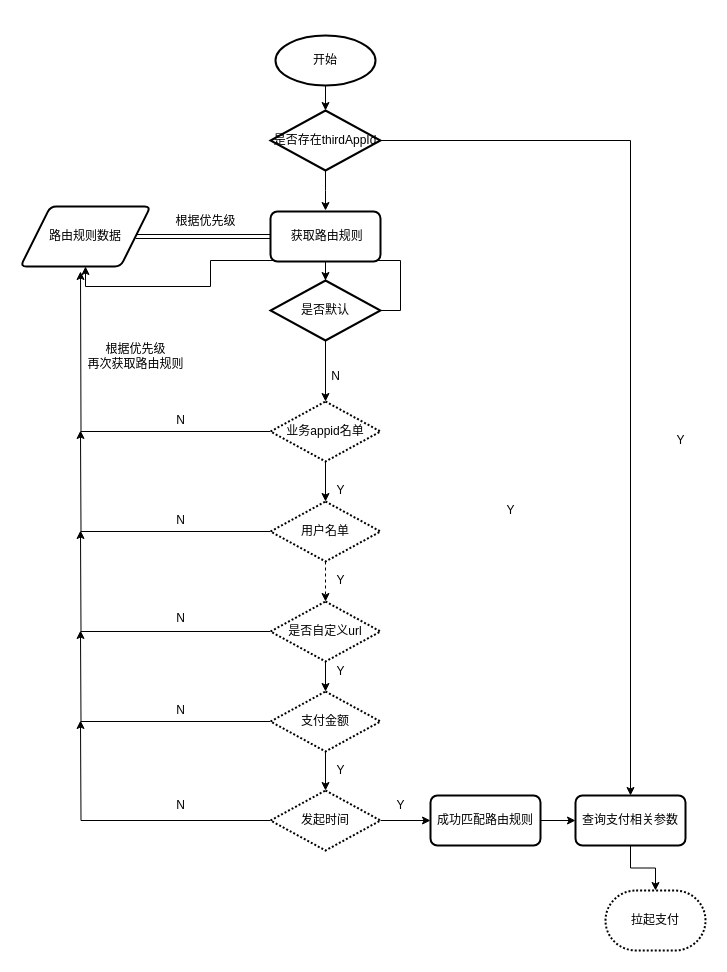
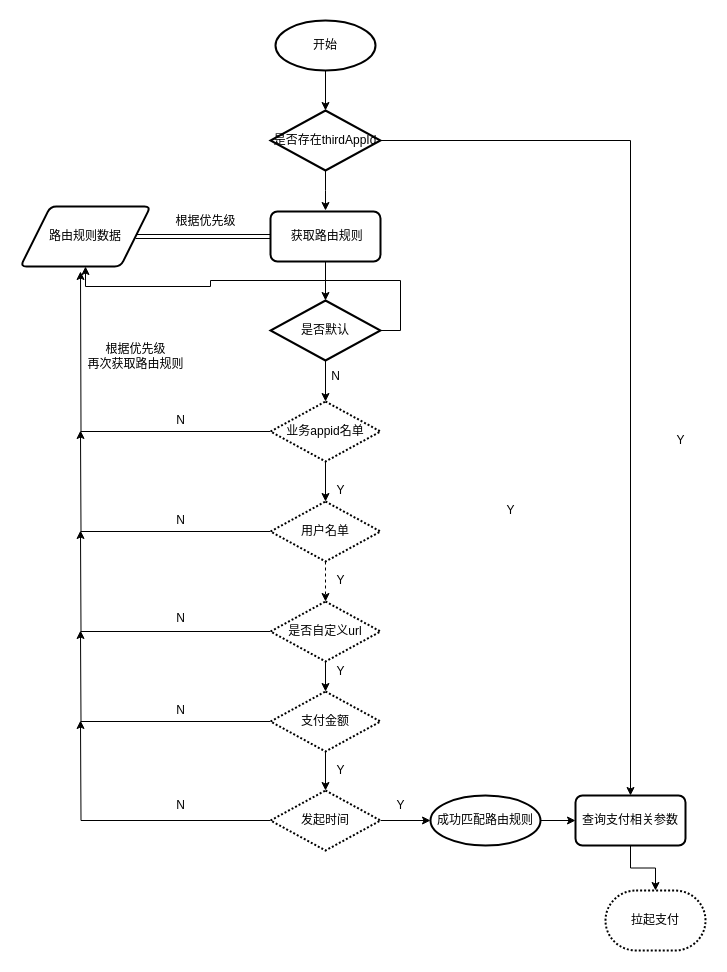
node "开始": moved (326, 61) -> (326, 46)
node "是否默认": moved (326, 311) -> (326, 331)
node "成功匹配路由规则": shape rounded rectangle -> ellipse
